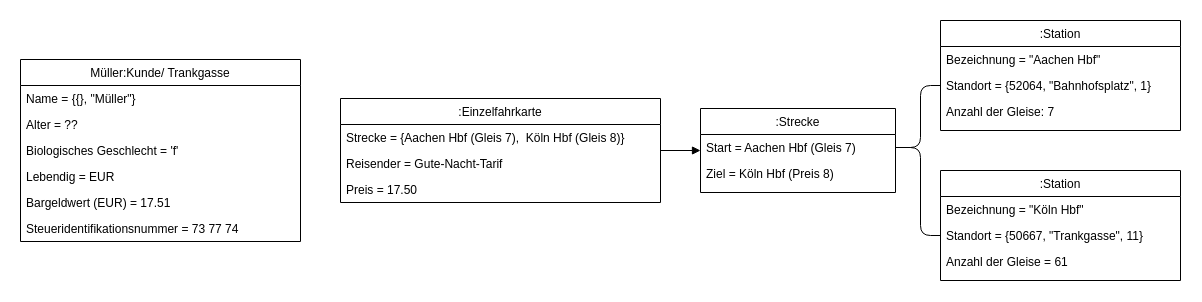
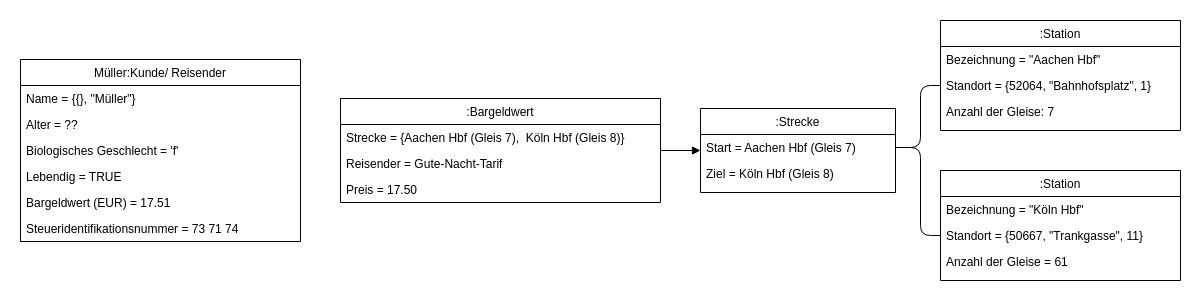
node "Müller:Kunde/ Trankgasse": label "Müller:Kunde/ Trankgasse" -> "Müller:Kunde/ Reisender"
node ":Einzelfahrkarte": label ":Einzelfahrkarte" -> ":Bargeldwert"
node "Ziel = Köln Hbf (Preis 8)": label "Ziel = Köln Hbf (Preis 8)" -> "Ziel = Köln Hbf (Gleis 8)"
node "Lebendig = EUR": label "Lebendig = EUR" -> "Lebendig = TRUE"
node "Steueridentifikationsnummer = 73 77 74": label "Steueridentifikationsnummer = 73 77 74" -> "Steueridentifikationsnummer = 73 71 74"
